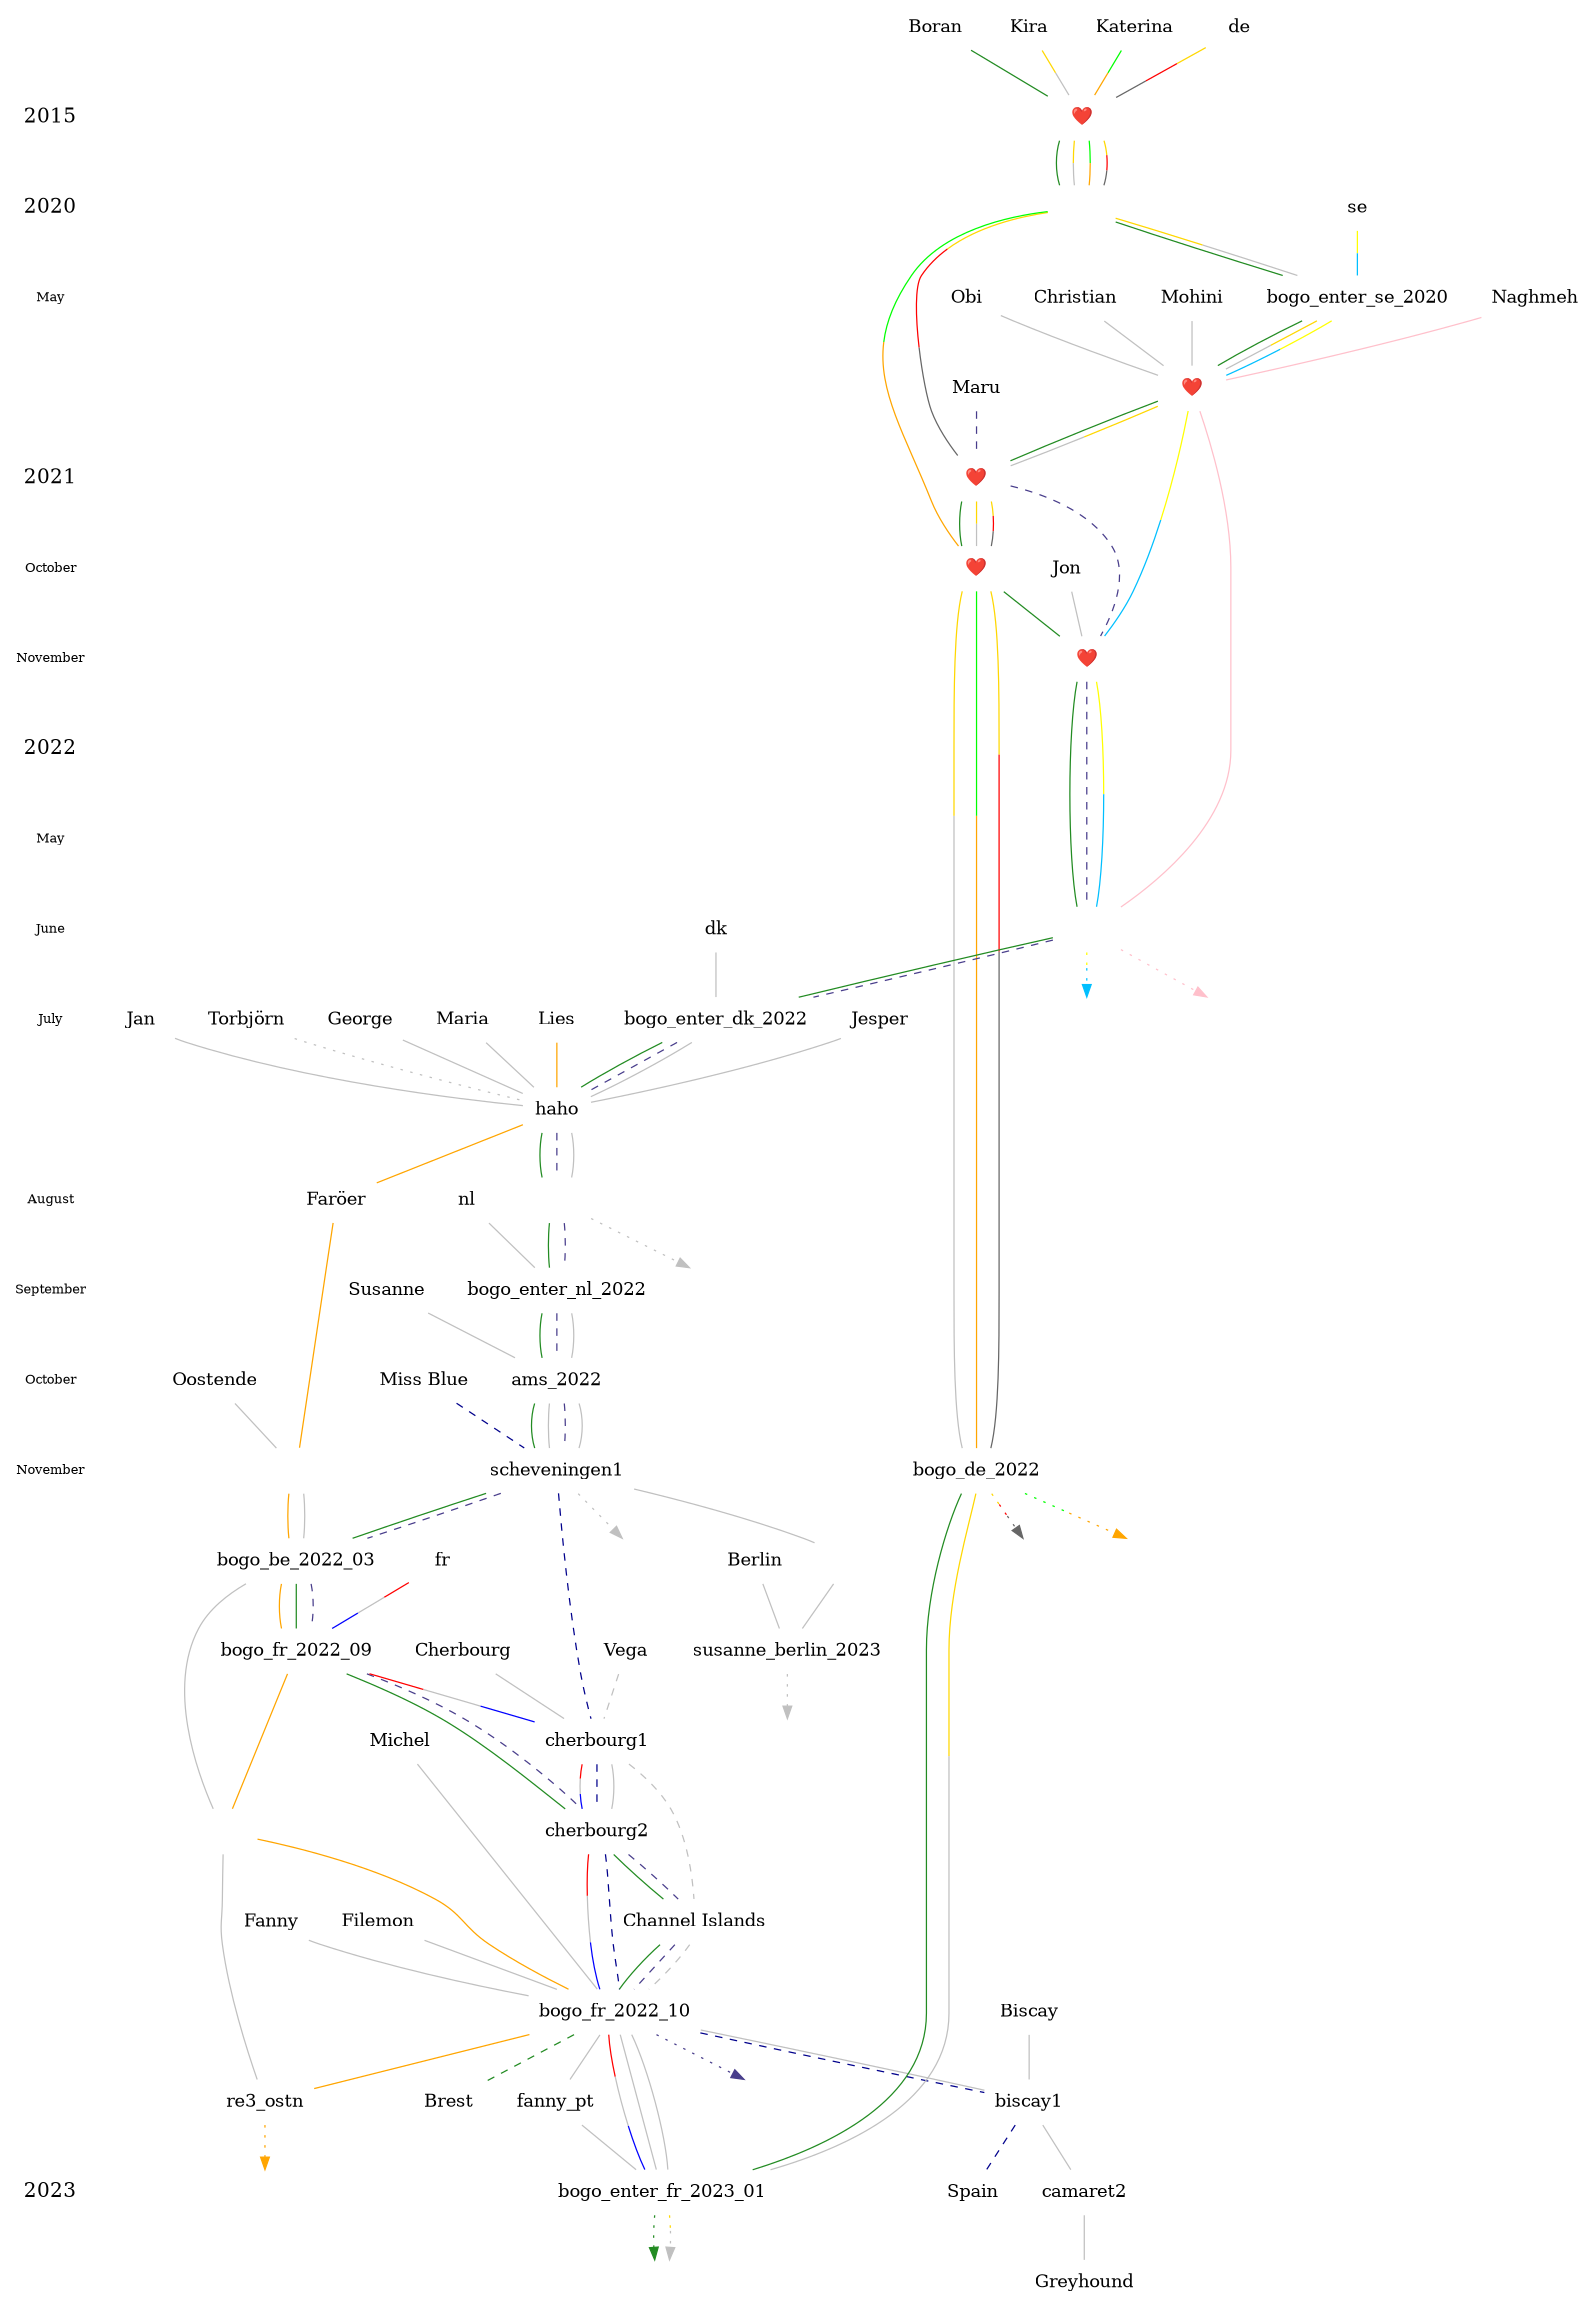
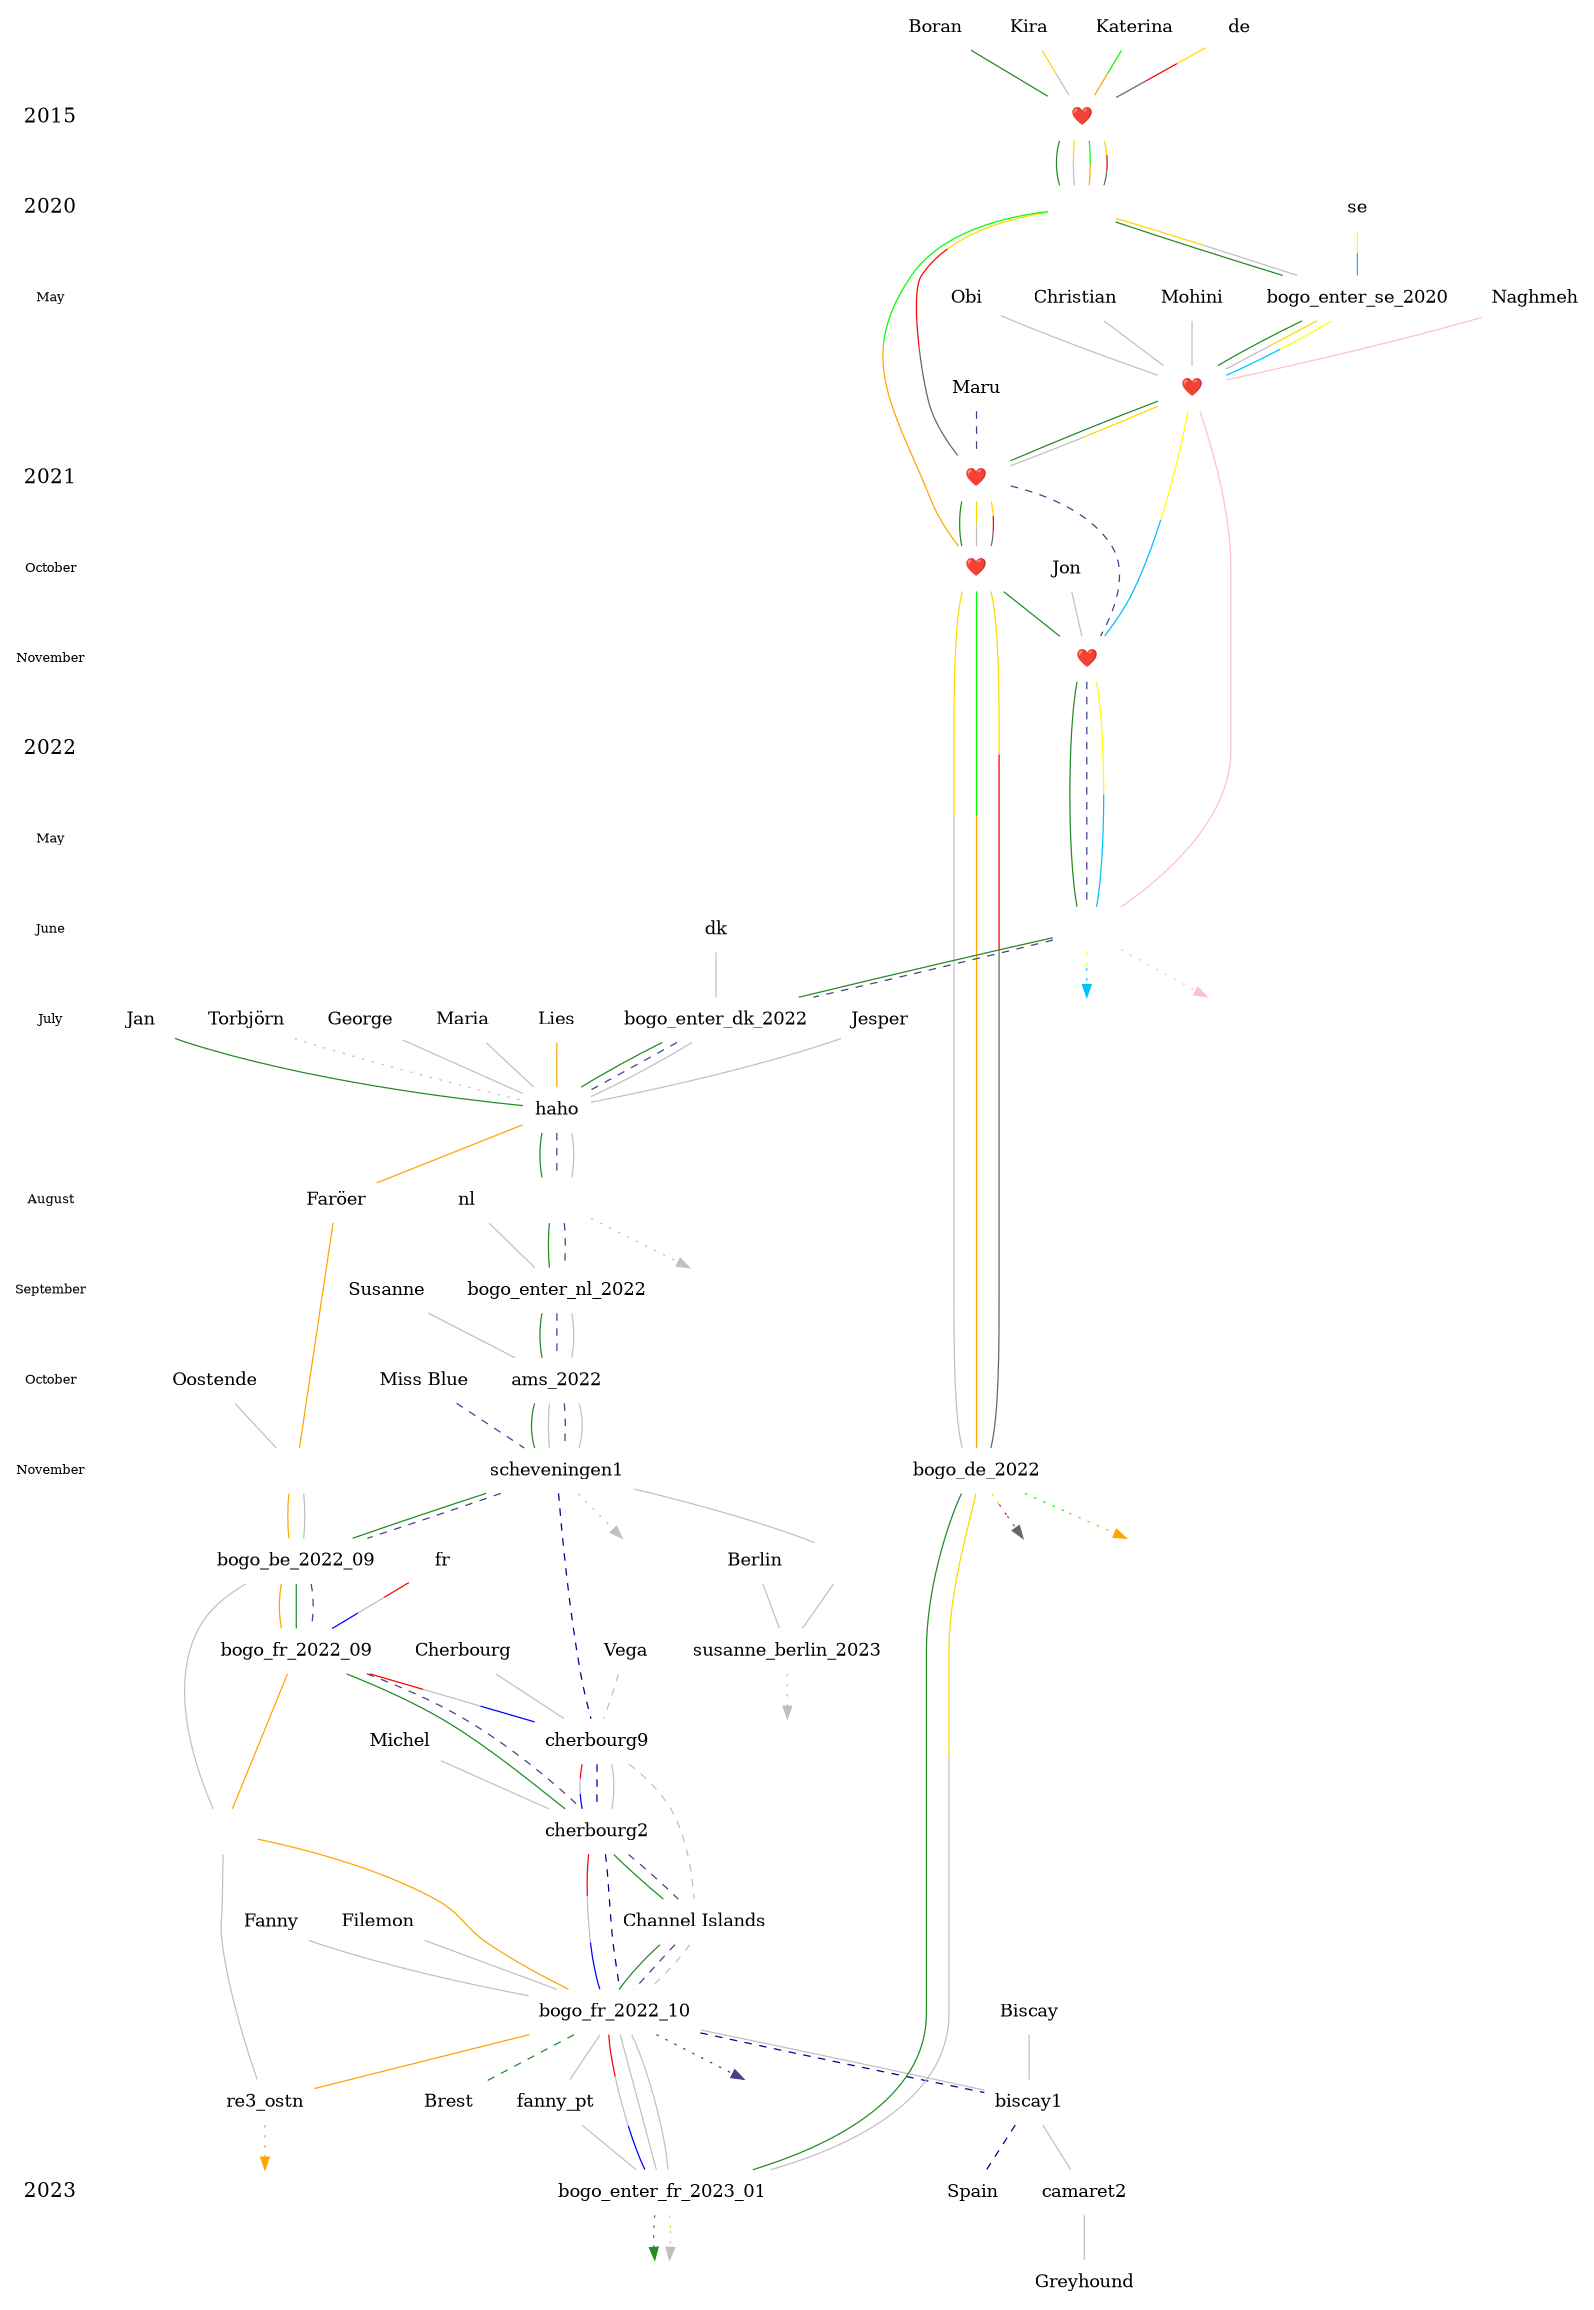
edge "Jan" -- "haho": color grey -> forestgreen
edge "Miss Blue" -- "scheveningen1": color darkblue -> darkslateblue
node "bogo_be_2022_03": label "bogo_be_2022_03" -> "bogo_be_2022_09"
node "cherbourg1": label "cherbourg1" -> "cherbourg9"
edge "Michel" -- "bogo_fr_2022_10": now "Michel" -- "cherbourg2"
